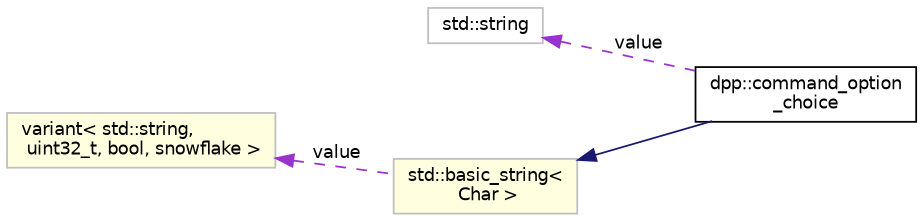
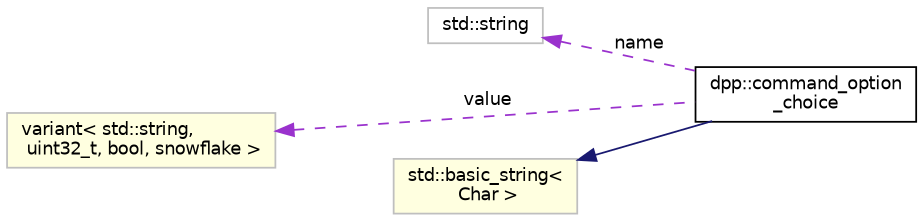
edge "dpp::command_option _choice" -> "std::string": label " value" -> " name"
edge "std::basic_string< Char >" -> "variant< std::string, uint32_t, bool, snowflake >": now "dpp::command_option _choice" -> "variant< std::string, uint32_t, bool, snowflake >"
